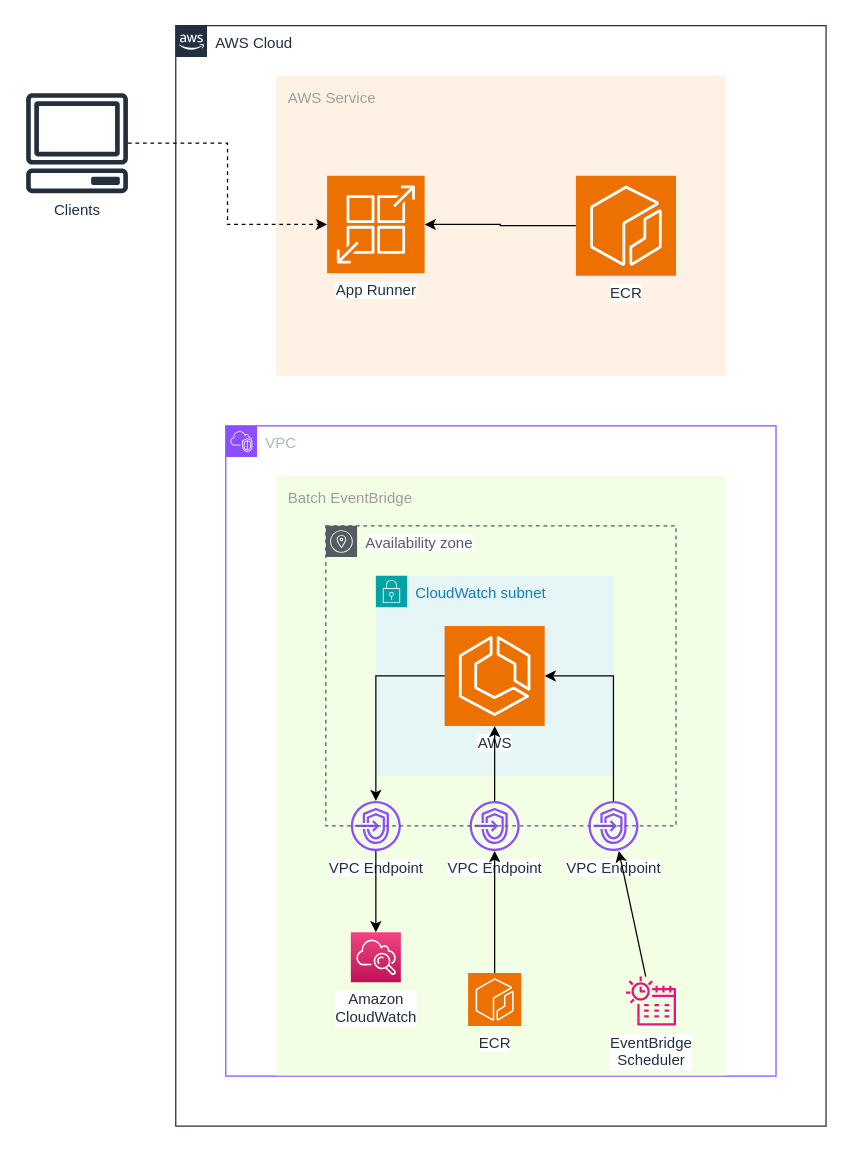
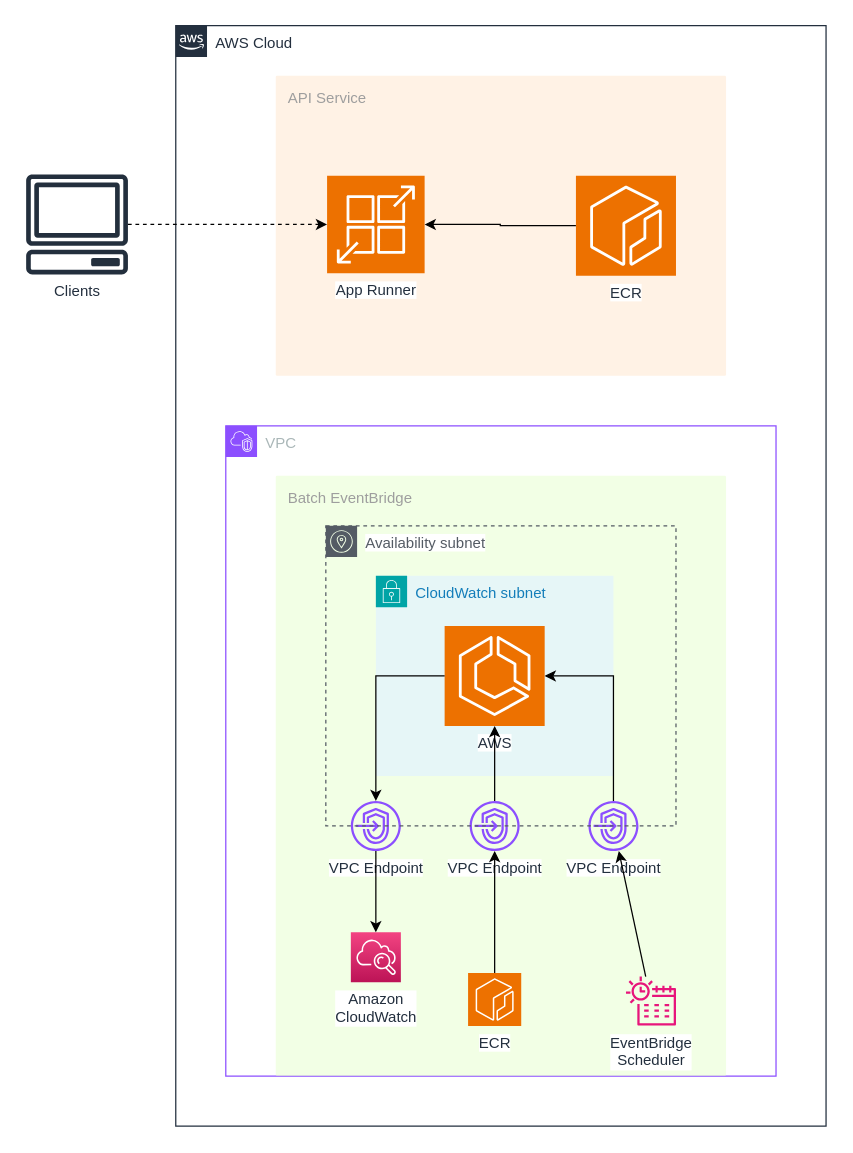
node "AWS Service": label "AWS Service" -> "API Service"
node "Clients": moved (77, 143) -> (77, 224)
node "Availability zone": label "Availability zone" -> "Availability subnet"
